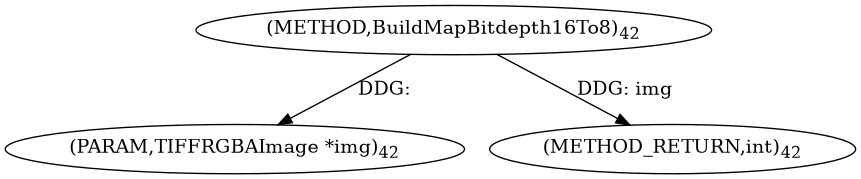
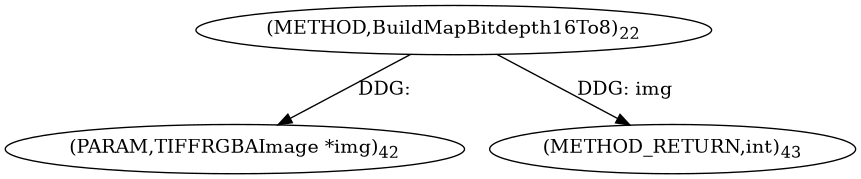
node "(METHOD,BuildMapBitdepth16To8)": text "42" -> "22"
node "(METHOD_RETURN,int)": text "42" -> "43"
